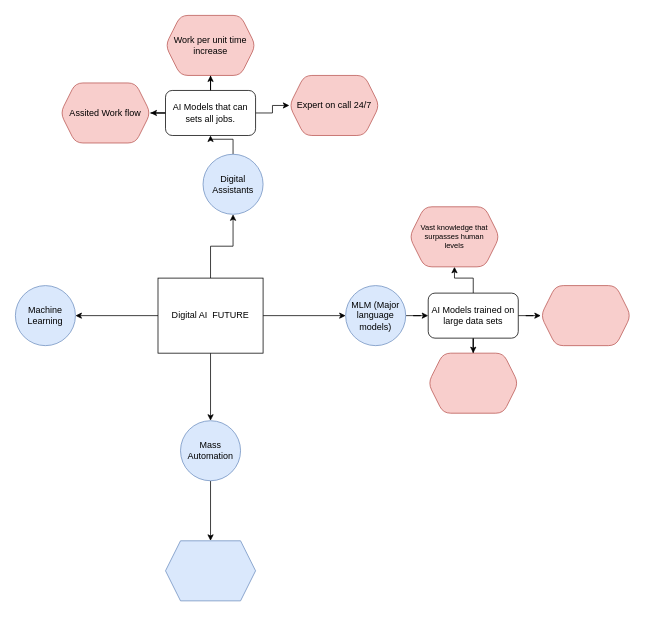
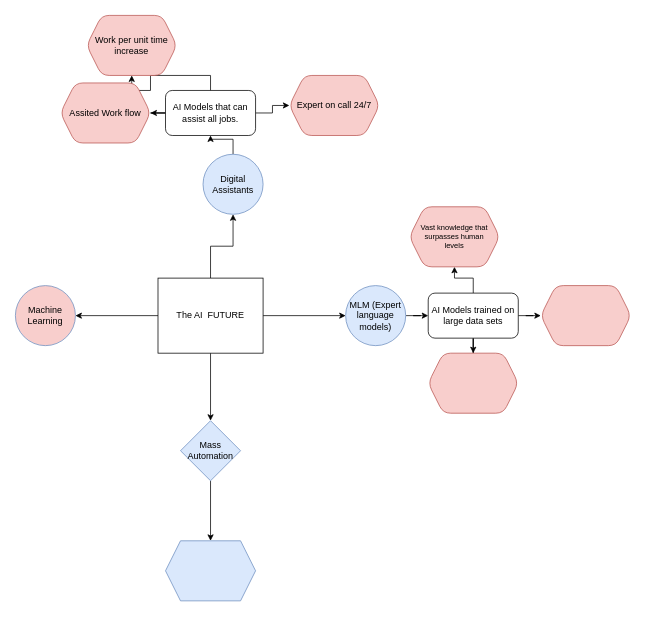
node "Work per unit time increase": moved (210, 45) -> (132, 45)
node "AI Models that can sets all jobs.": label "AI Models that can sets all jobs." -> "AI Models that can assist all jobs."
node "Machine Learning": fillcolor #dae8fc -> #f8cecc
node "Digital AI FUTURE": label "Digital AI FUTURE" -> "The AI FUTURE"
node "MLM (Major language models)": label "MLM (Major language models)" -> "MLM (Expert language models)"
node "Mass Automation": shape ellipse -> diamond
